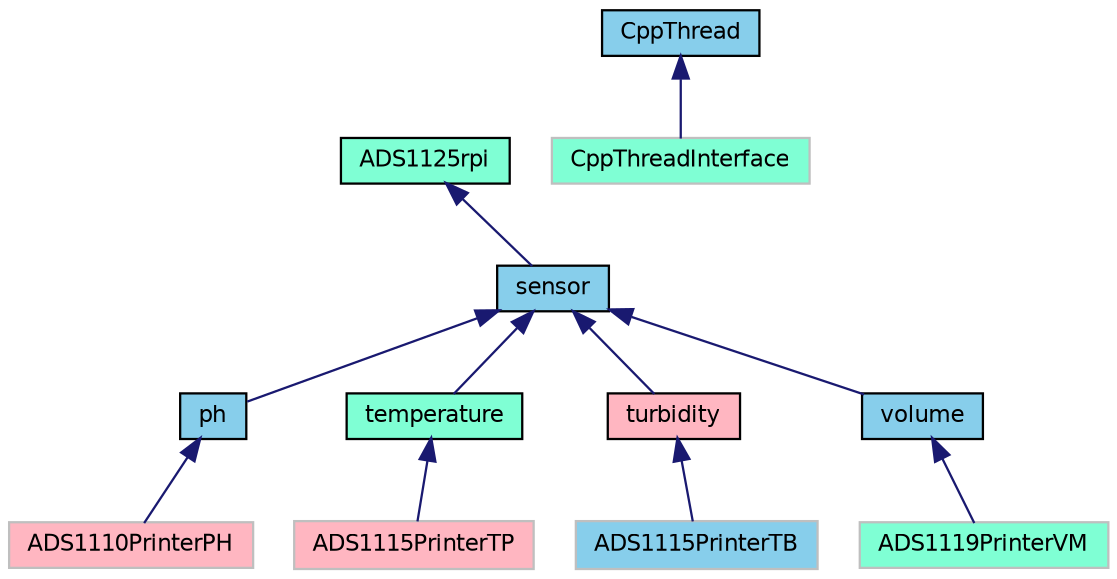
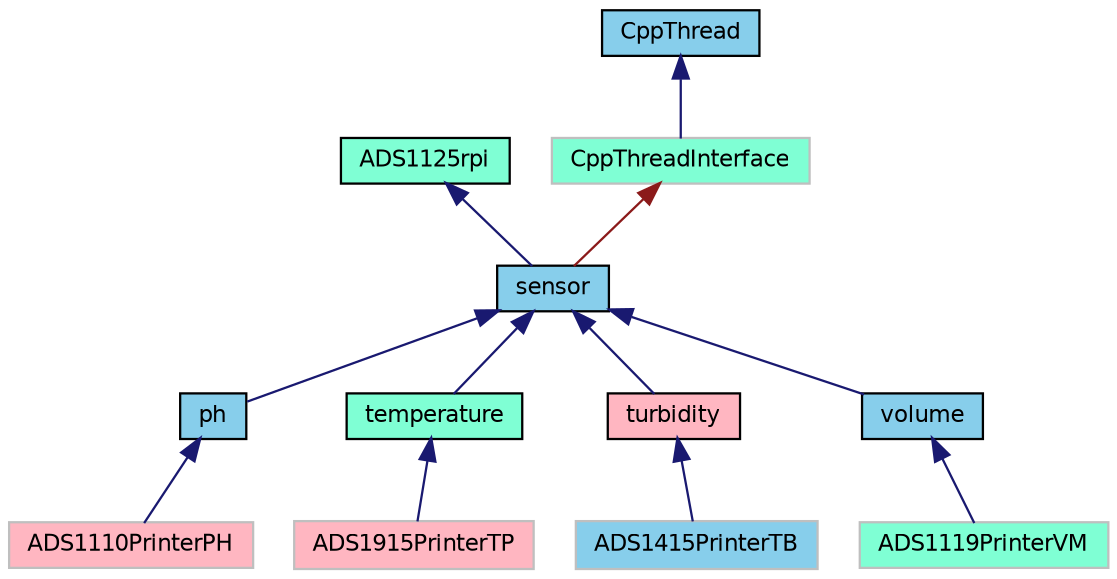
edge "sensor" -> "CppThreadInterface": added
node "ADS1115PrinterTP": label "ADS1115PrinterTP" -> "ADS1915PrinterTP"
node "ADS1115PrinterTB": label "ADS1115PrinterTB" -> "ADS1415PrinterTB"
